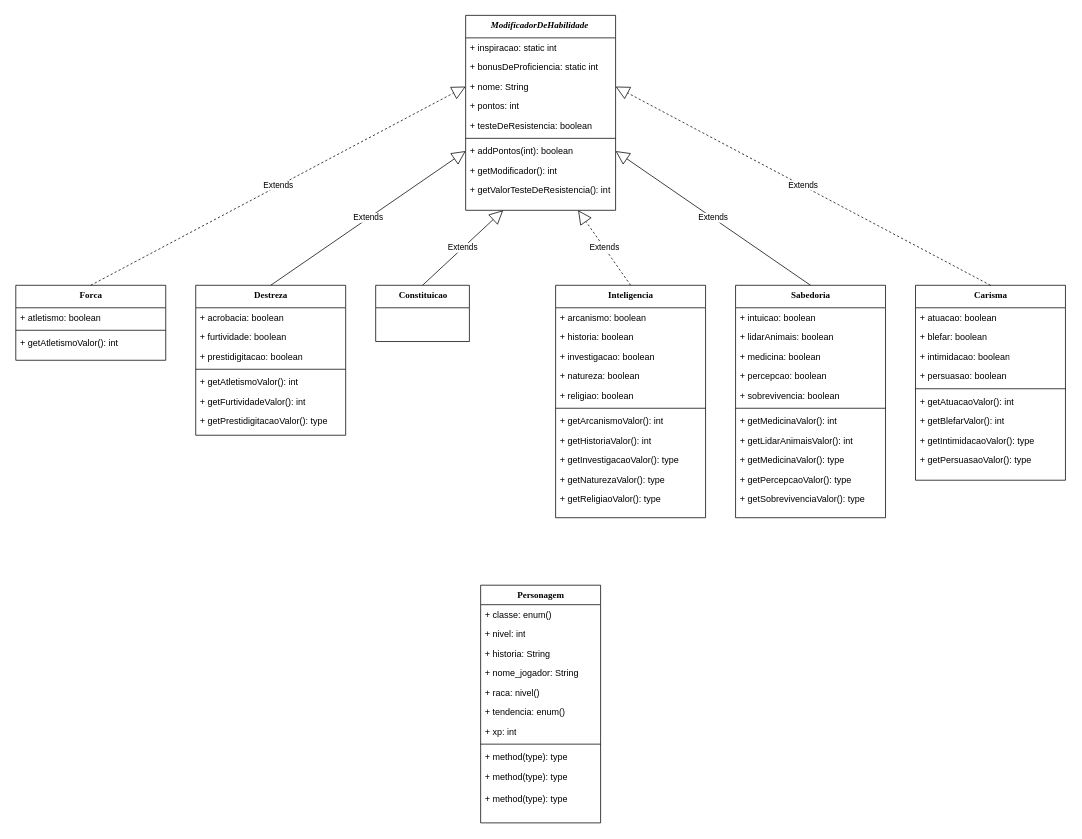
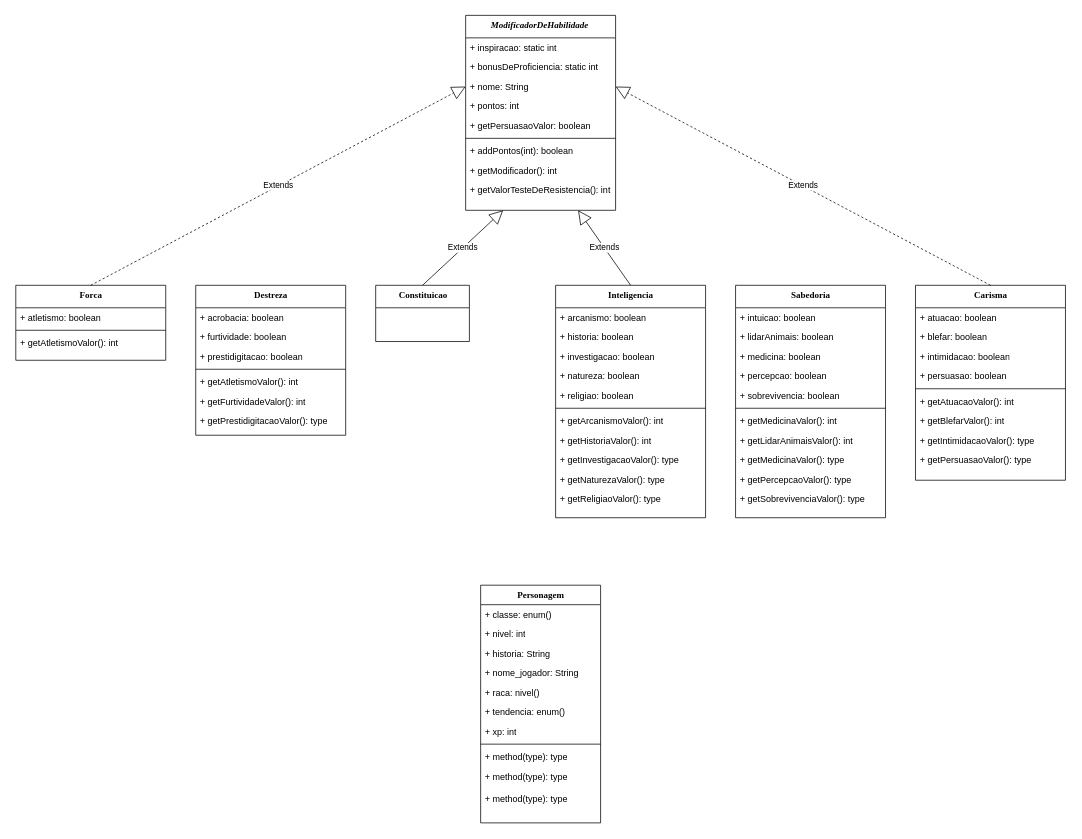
node "+ testeDeResistencia: boolean": label "+ testeDeResistencia: boolean" -> "+ getPersuasaoValor: boolean"
edge "Destreza" -> "+ addPontos(int): boolean": removed, label "Extends"
edge "Sabedoria" -> "+ addPontos(int): boolean": removed, label "Extends"
edge "Inteligencia" -> "ModificadorDeHabilidade": style dashed -> solid
